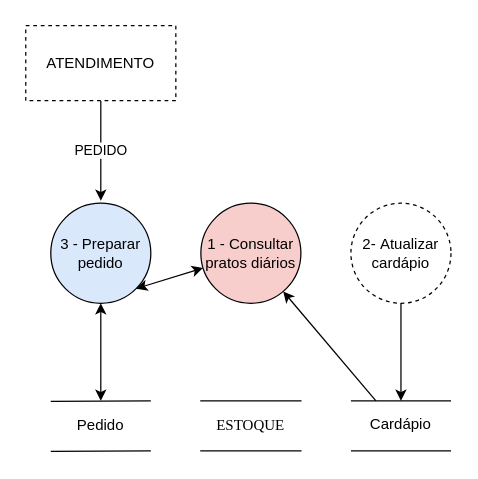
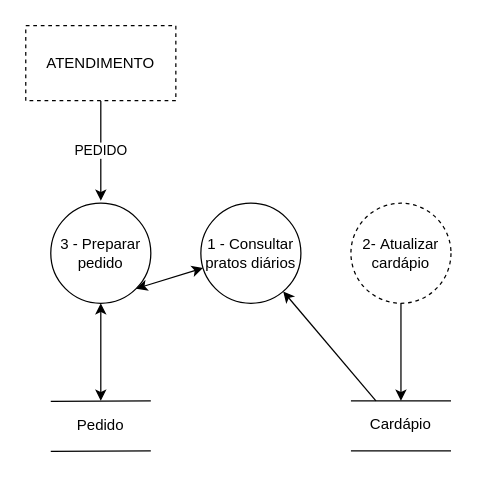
node "3 - Preparar pedido": fillcolor #dae8fc -> #ffffff
node "1 - Consultar pratos diários": fillcolor #f8cecc -> #ffffff
node "ESTOQUE": removed
